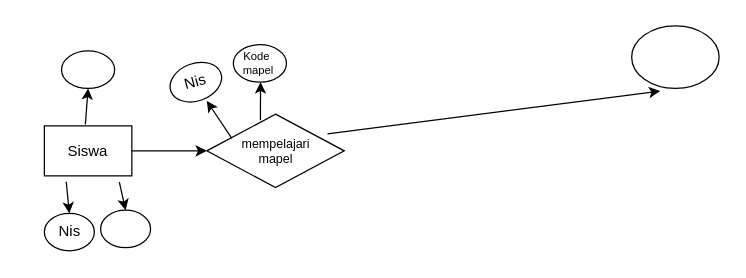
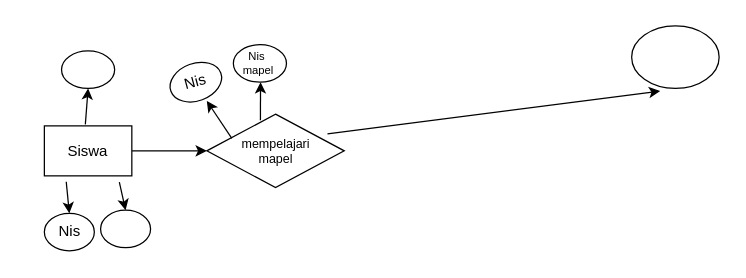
node "Kode mapel": label "Kode mapel" -> "Nis mapel"
